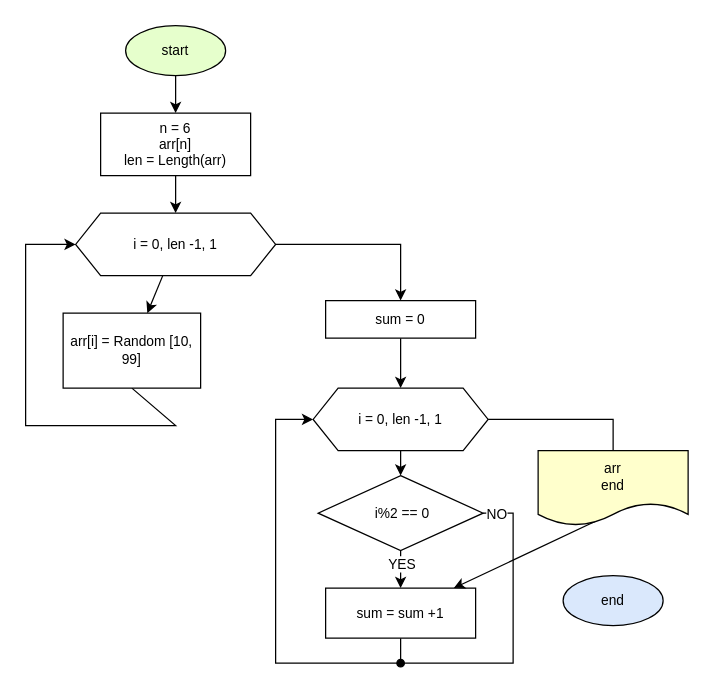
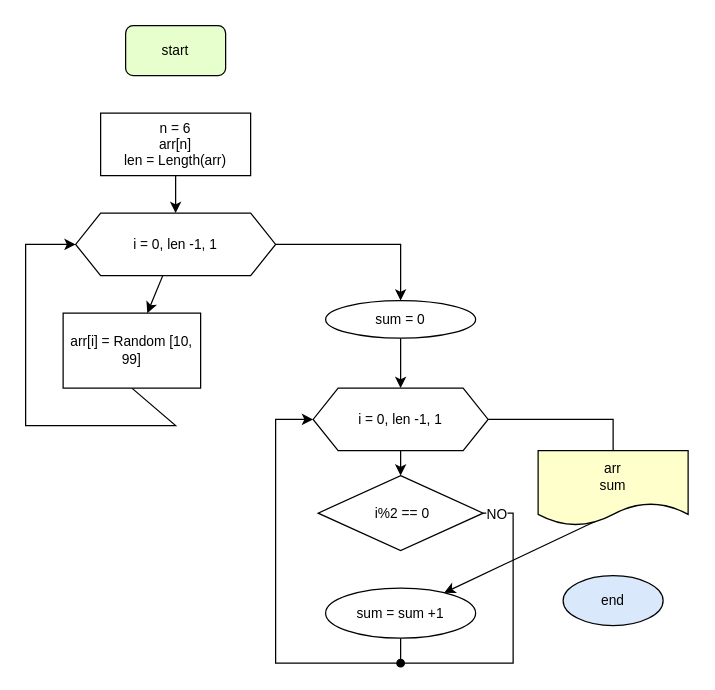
node "start": shape ellipse -> rounded rectangle
edge "start" -> "n = 6 arr[n] len = Length(arr)": removed
node "sum = 0": shape rectangle -> ellipse
node "arr end": label "arr end" -> "arr sum"
edge "i%2 == 0" -> "sum = sum +1": removed, label "YES"
node "sum = sum +1": shape rectangle -> ellipse
